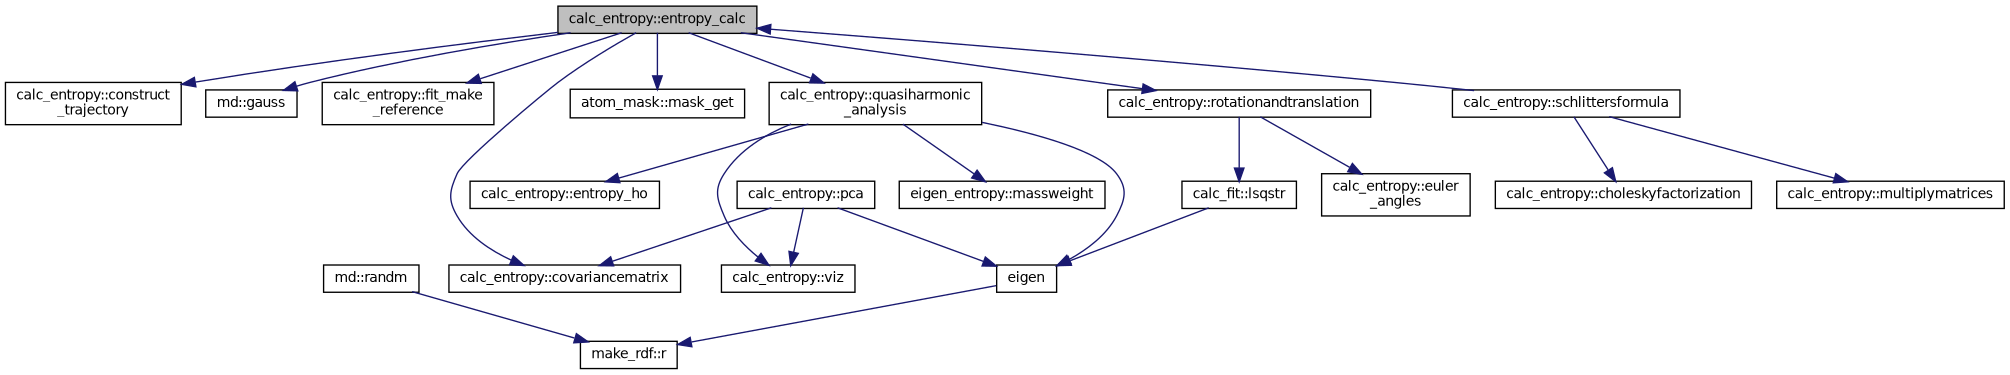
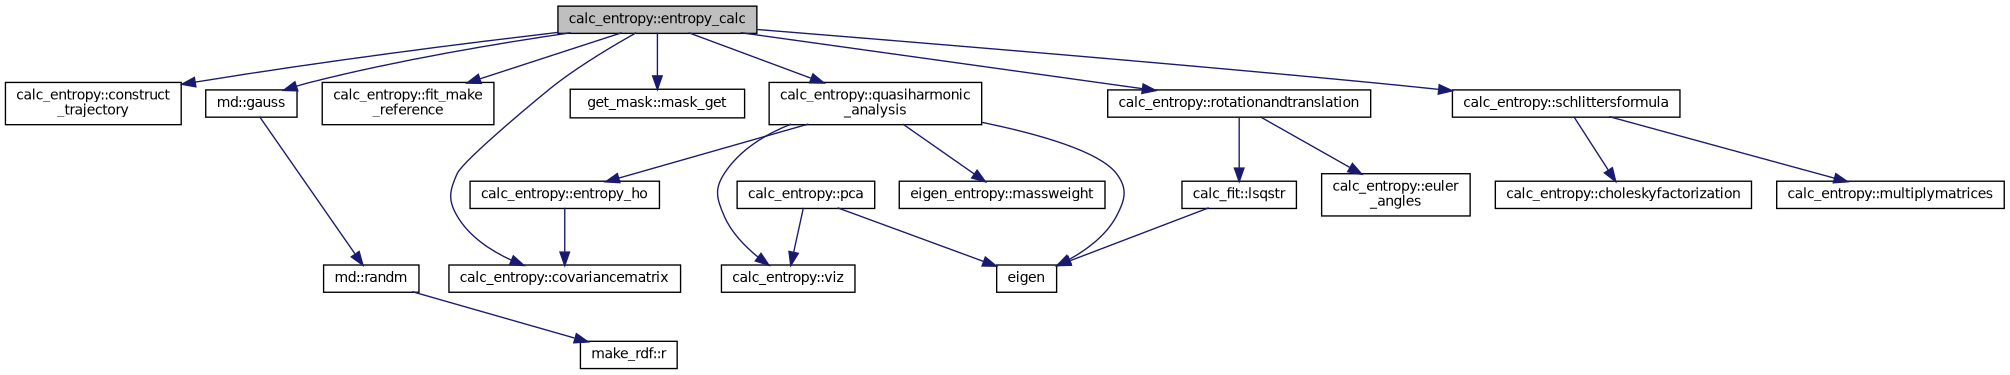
edge "calc_entropy::schlittersformula" -> "calc_entropy::entropy_calc": reversed
node "atom_mask::mask_get": label "atom_mask::mask_get" -> "get_mask::mask_get"
edge "md::gauss" -> "md::randm": added
edge "calc_entropy::pca" -> "calc_entropy::covariancematrix": now "calc_entropy::entropy_ho" -> "calc_entropy::covariancematrix"
edge "eigen" -> "make_rdf::r": removed
